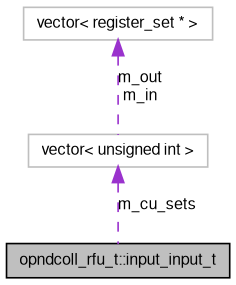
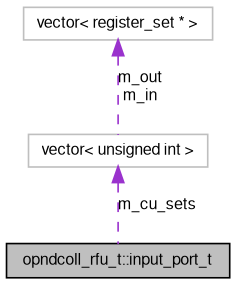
node "opndcoll_rfu_t::input_input_t": label "opndcoll_rfu_t::input_input_t" -> "opndcoll_rfu_t::input_port_t"
